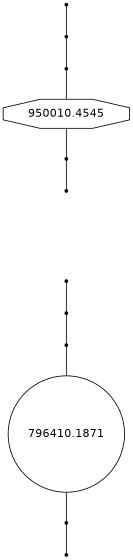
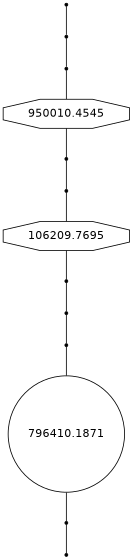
node "106209.7695": added
